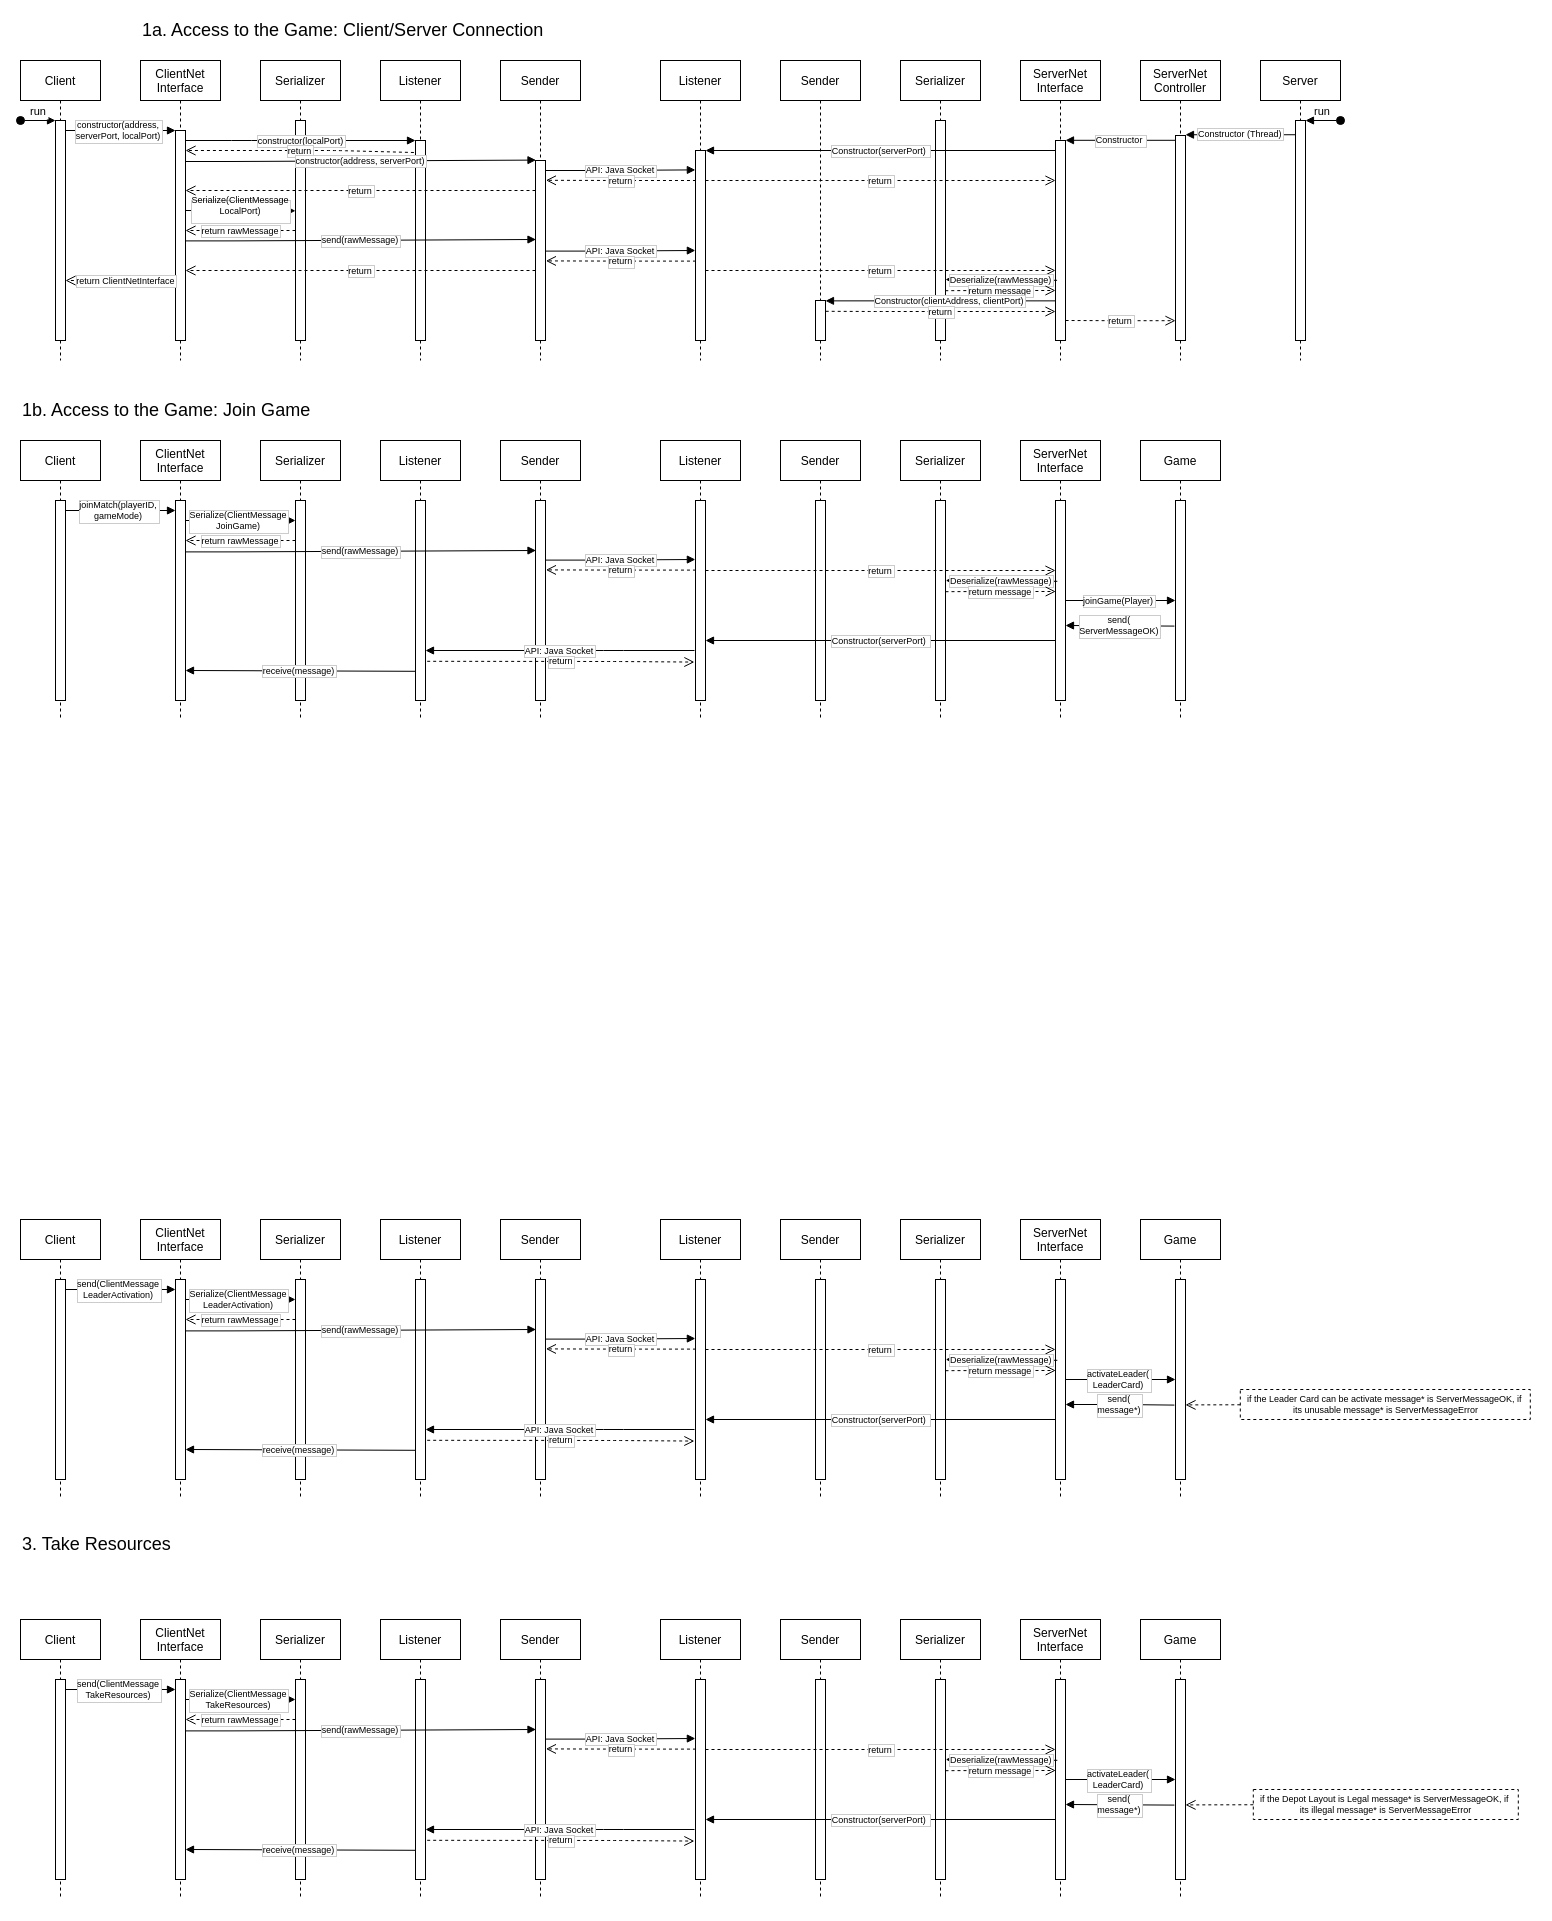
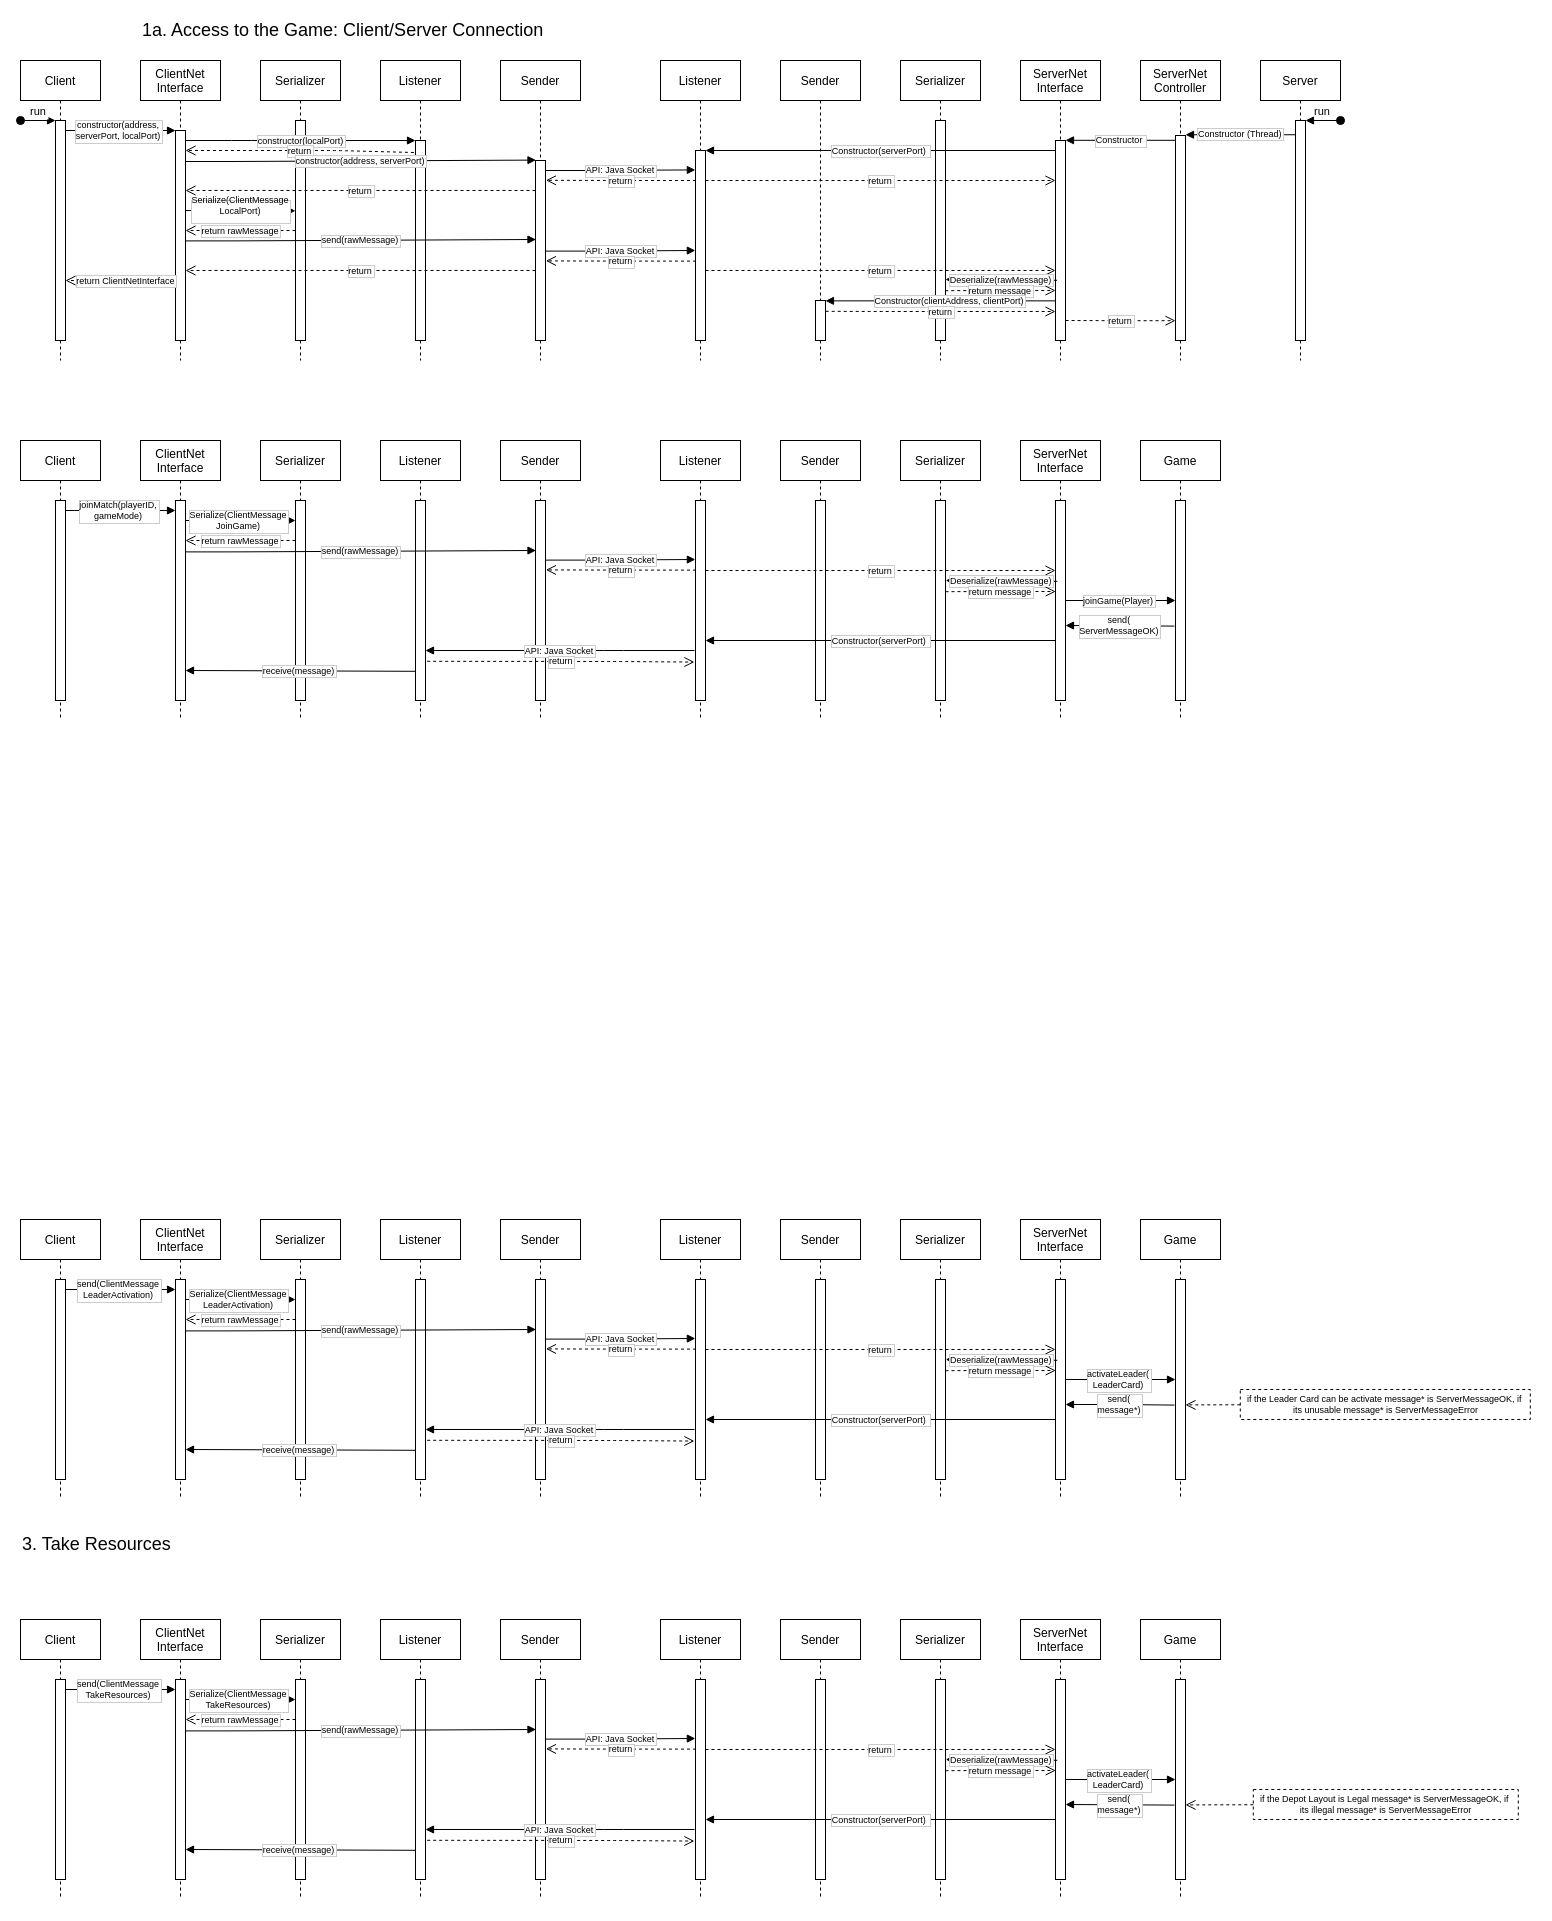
node "1b. Access to the Game: Join Game": removed
